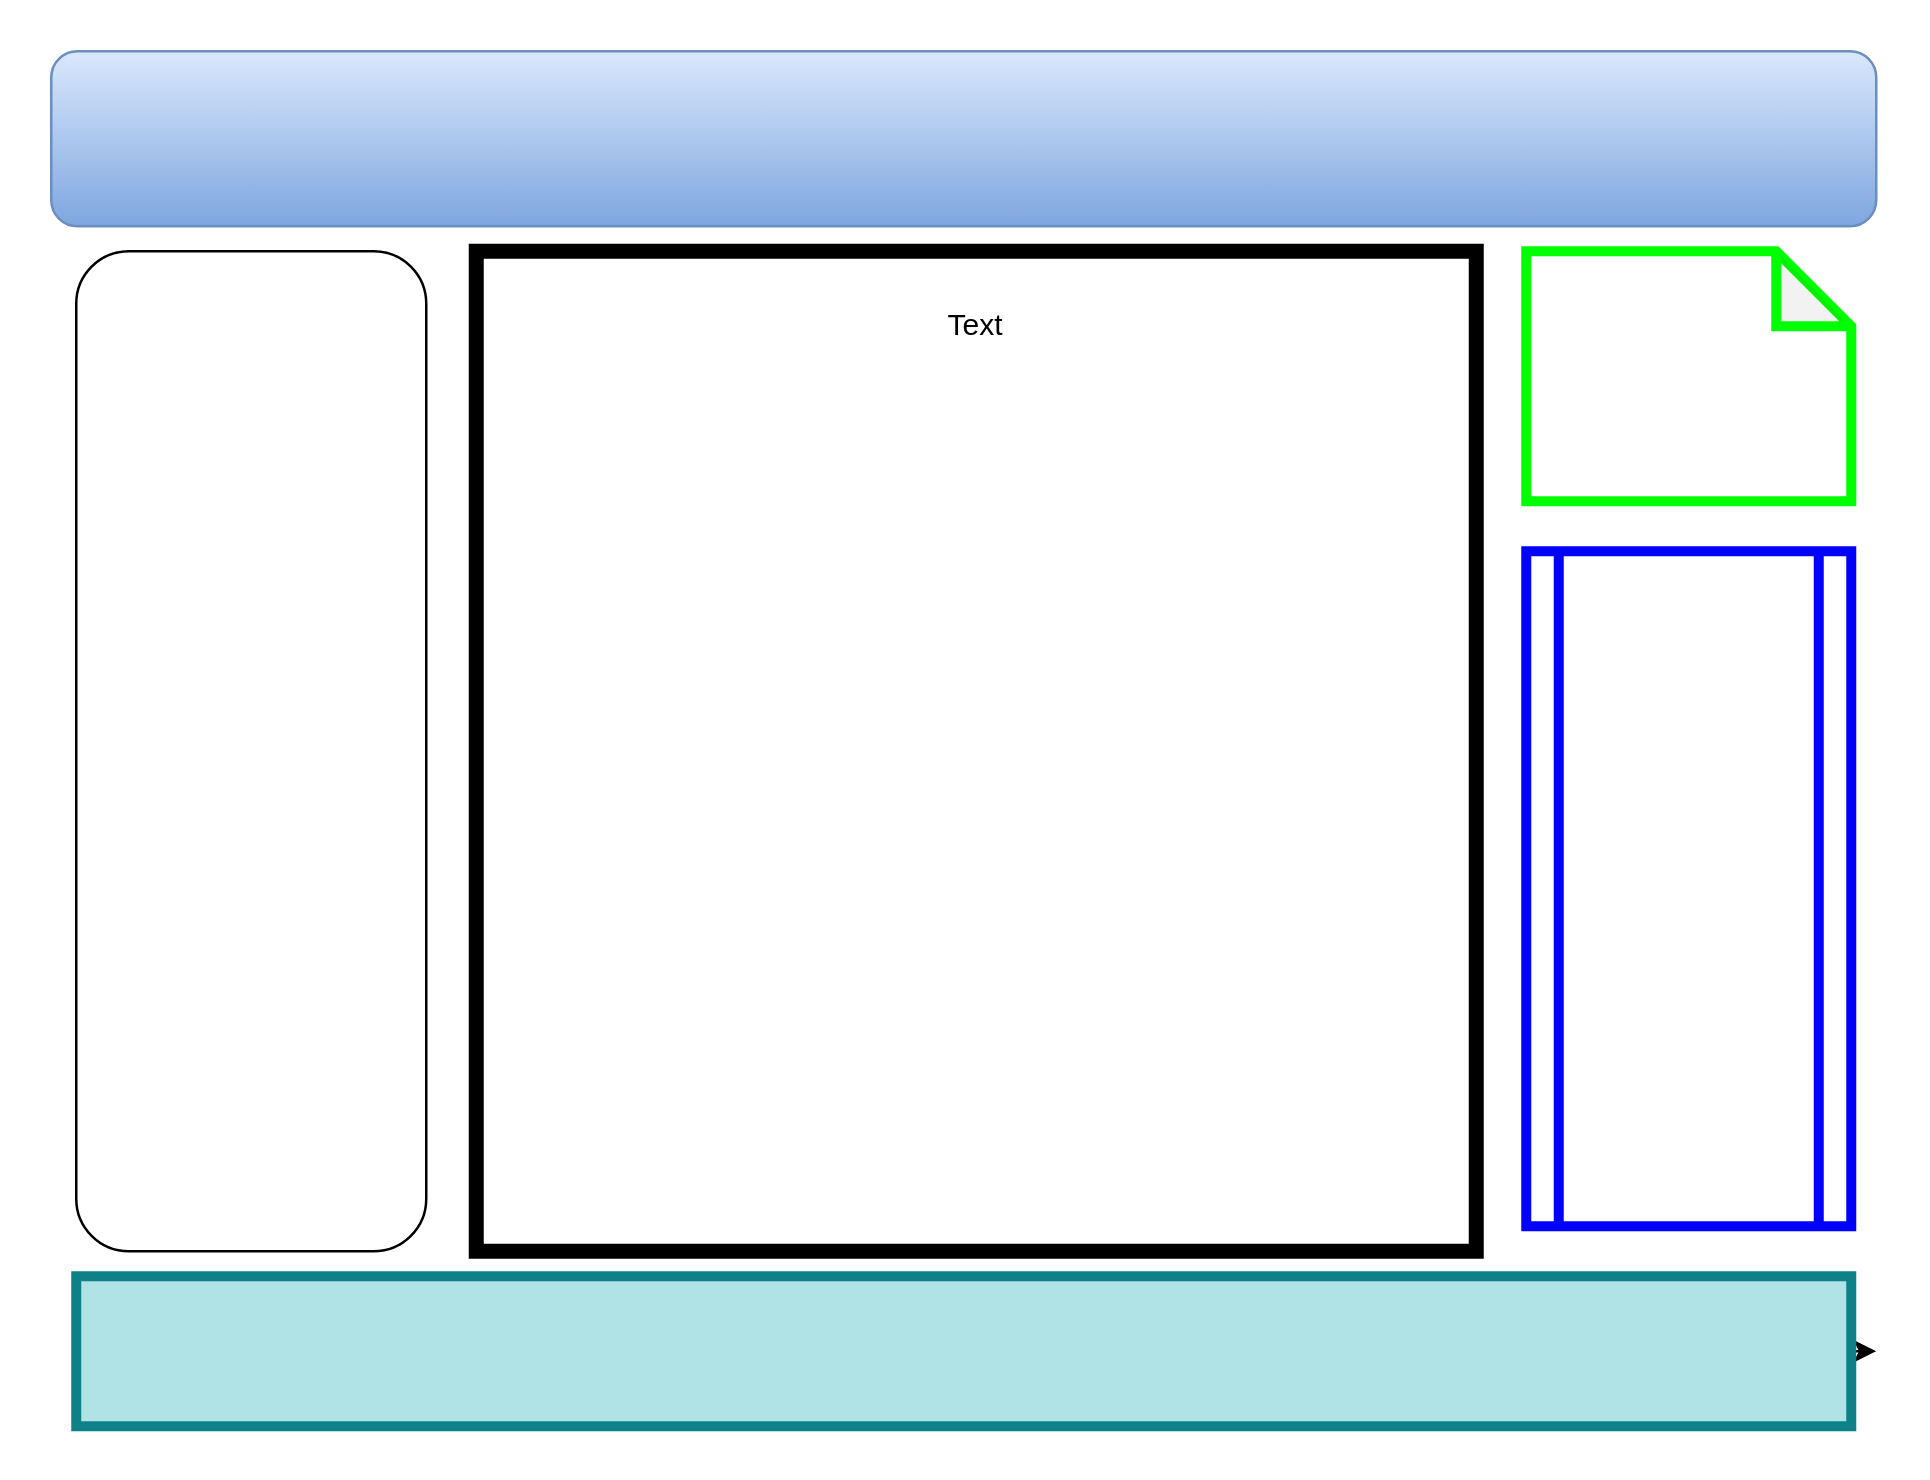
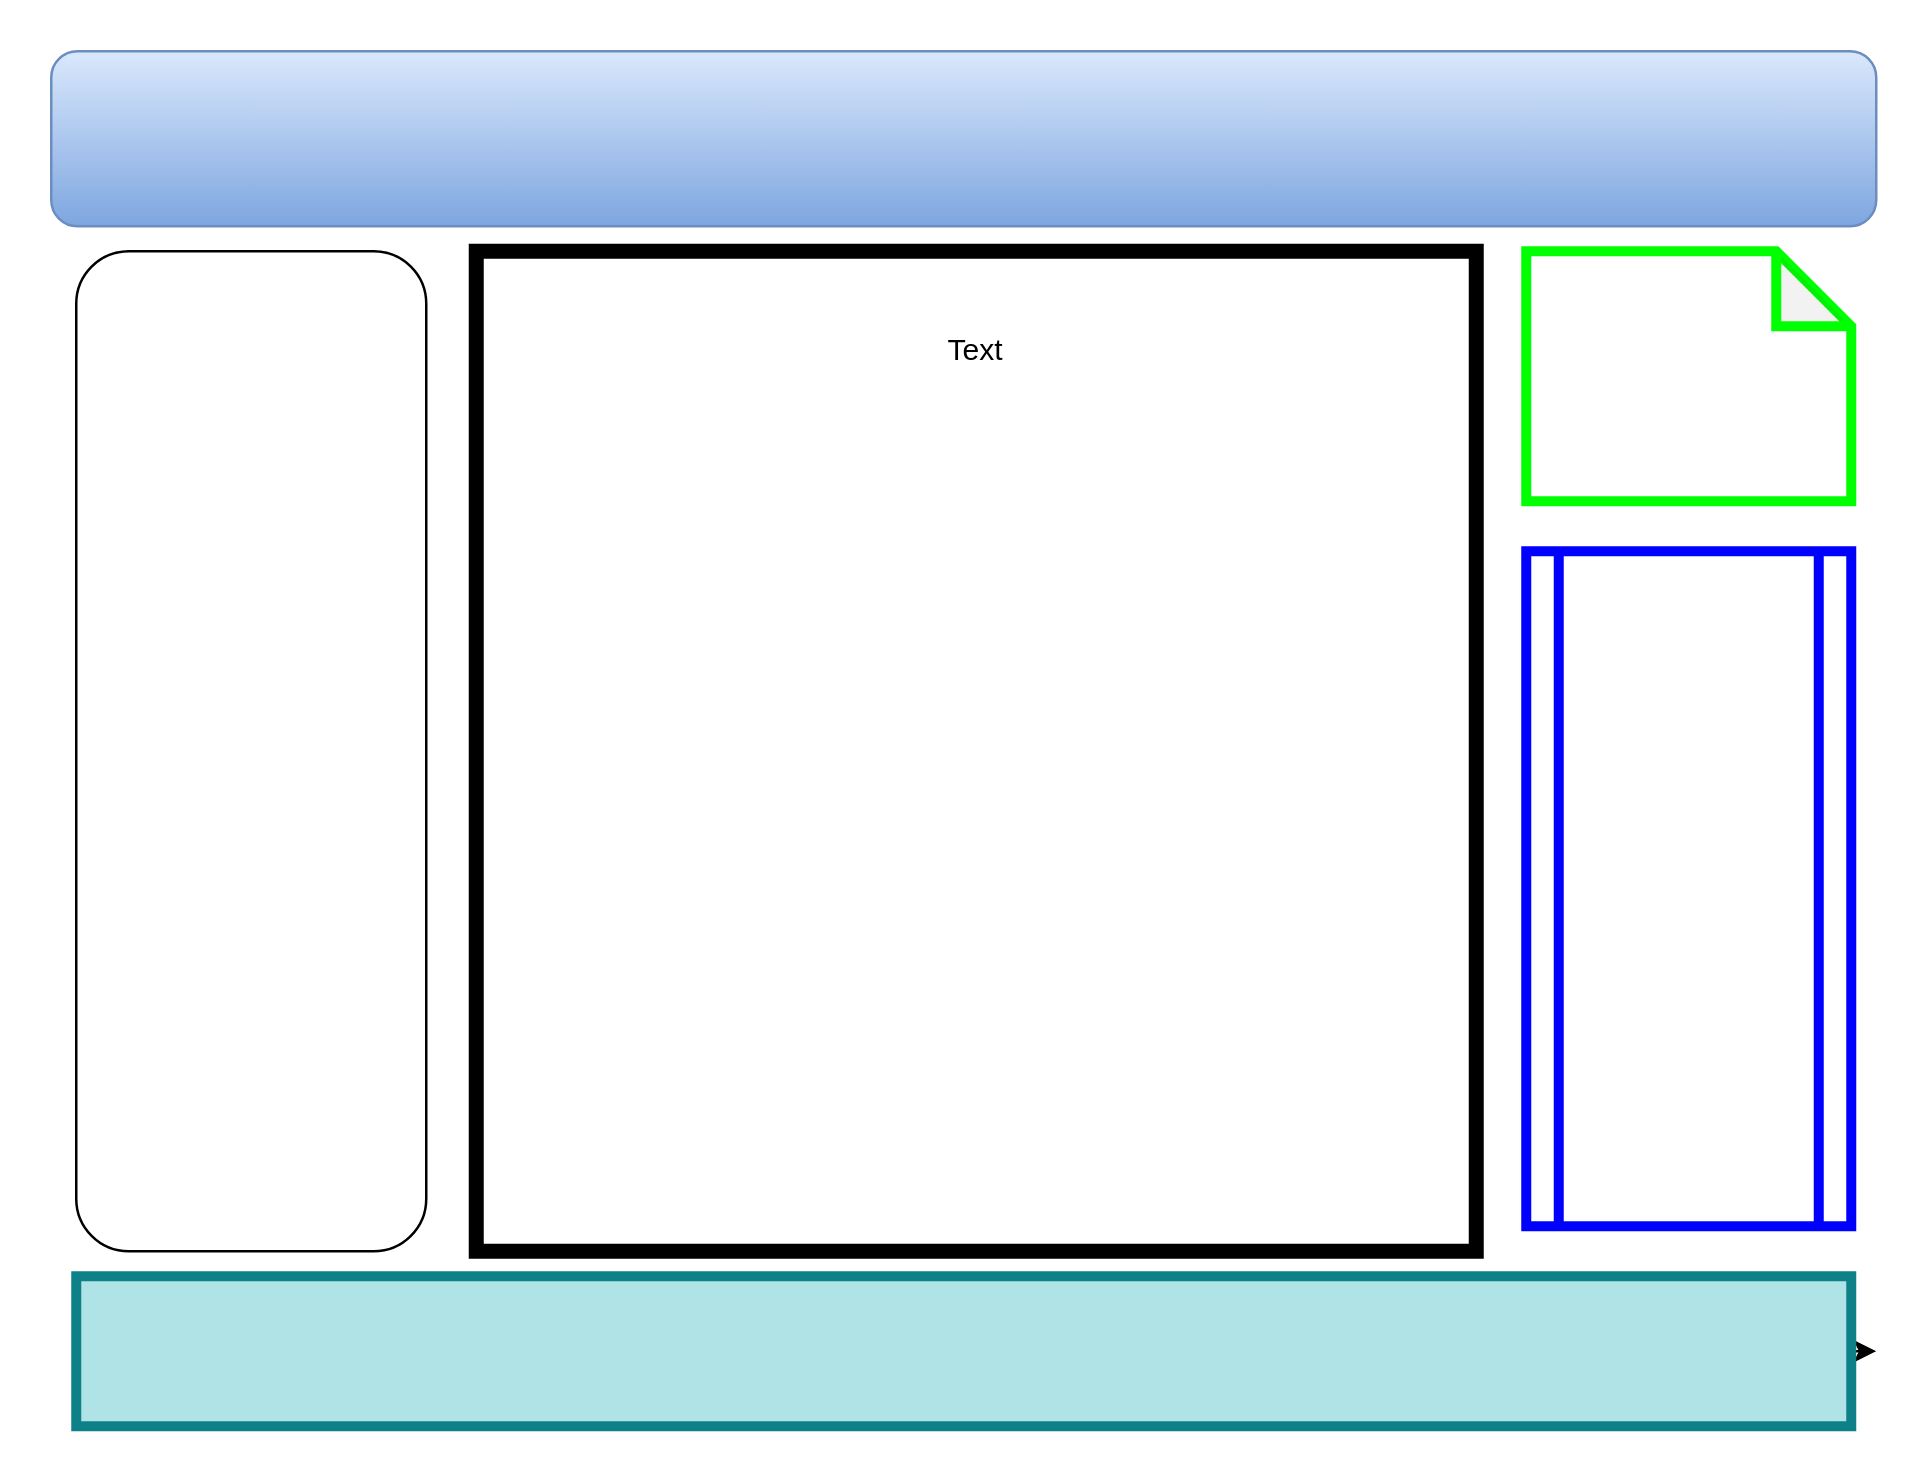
node "Text": moved (976, 326) -> (976, 351)
